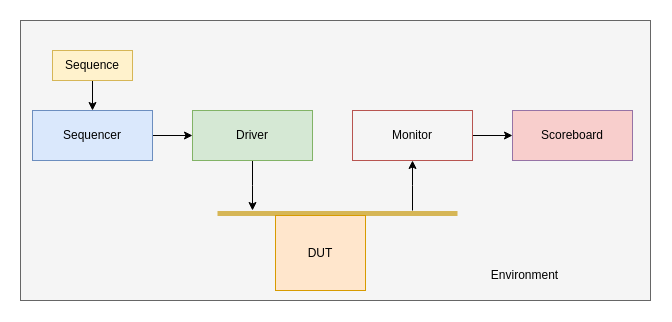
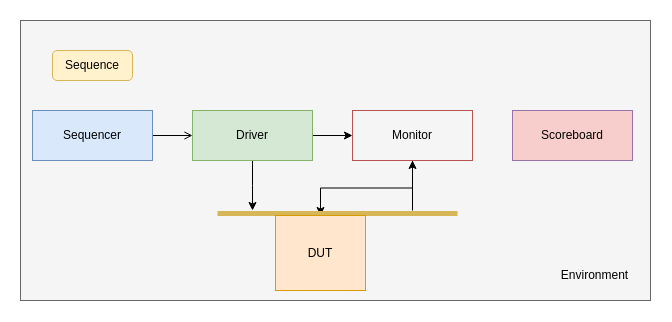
node "Sequence": shape rectangle -> rounded rectangle
edge "Sequence" -> "Sequencer": removed
edge "Sequencer" -> "Driver": arrowhead classic -> open
edge "Driver" -> "Monitor": added
edge "Monitor" -> "Scoreboard": now "Monitor" -> "DUT"
node "Environment": moved (525, 276) -> (595, 276)
